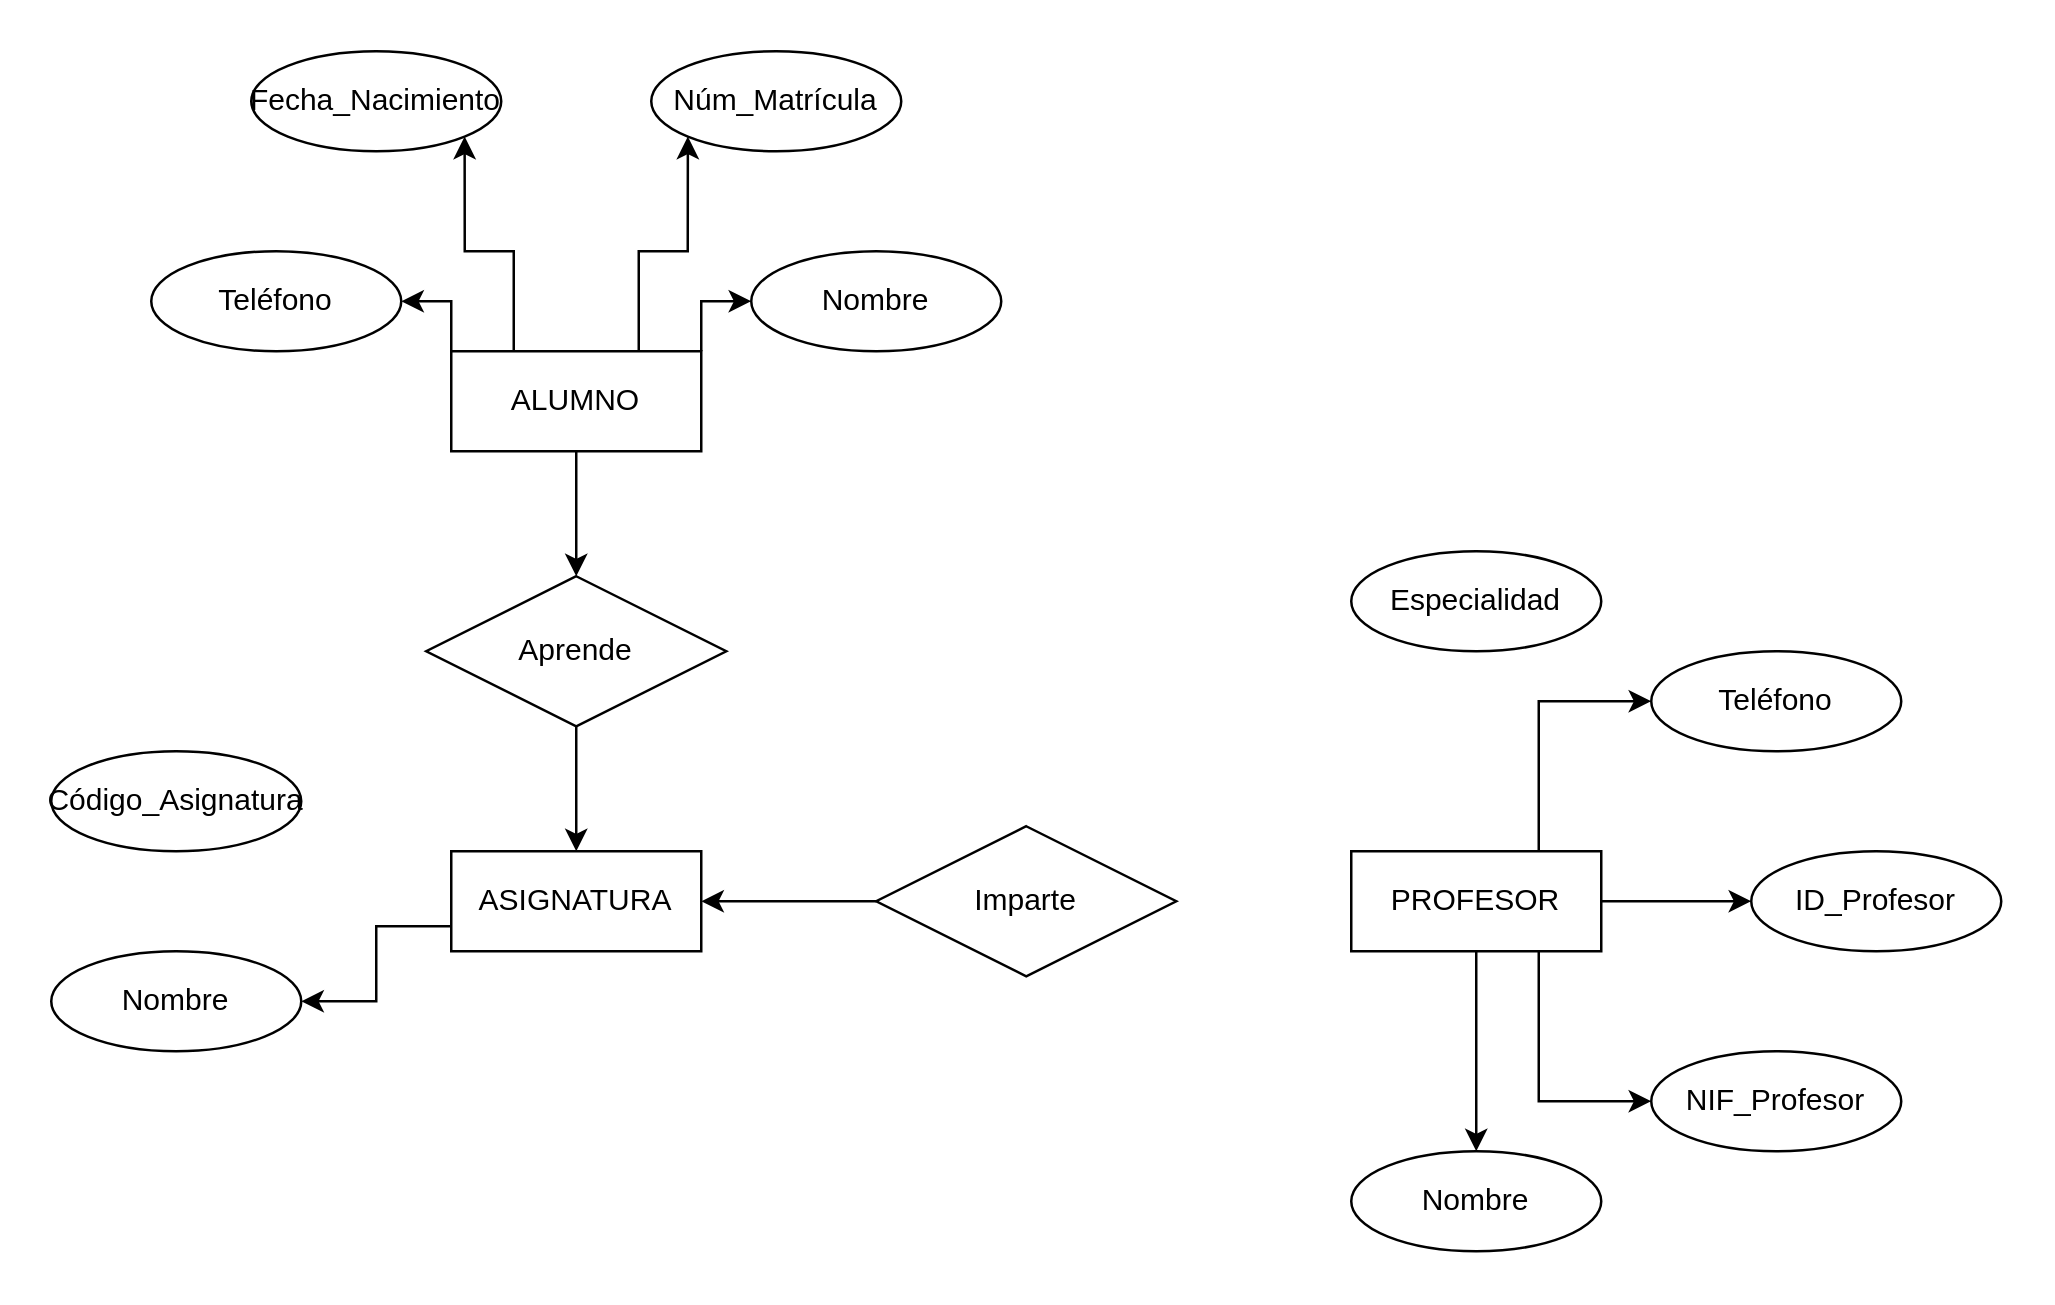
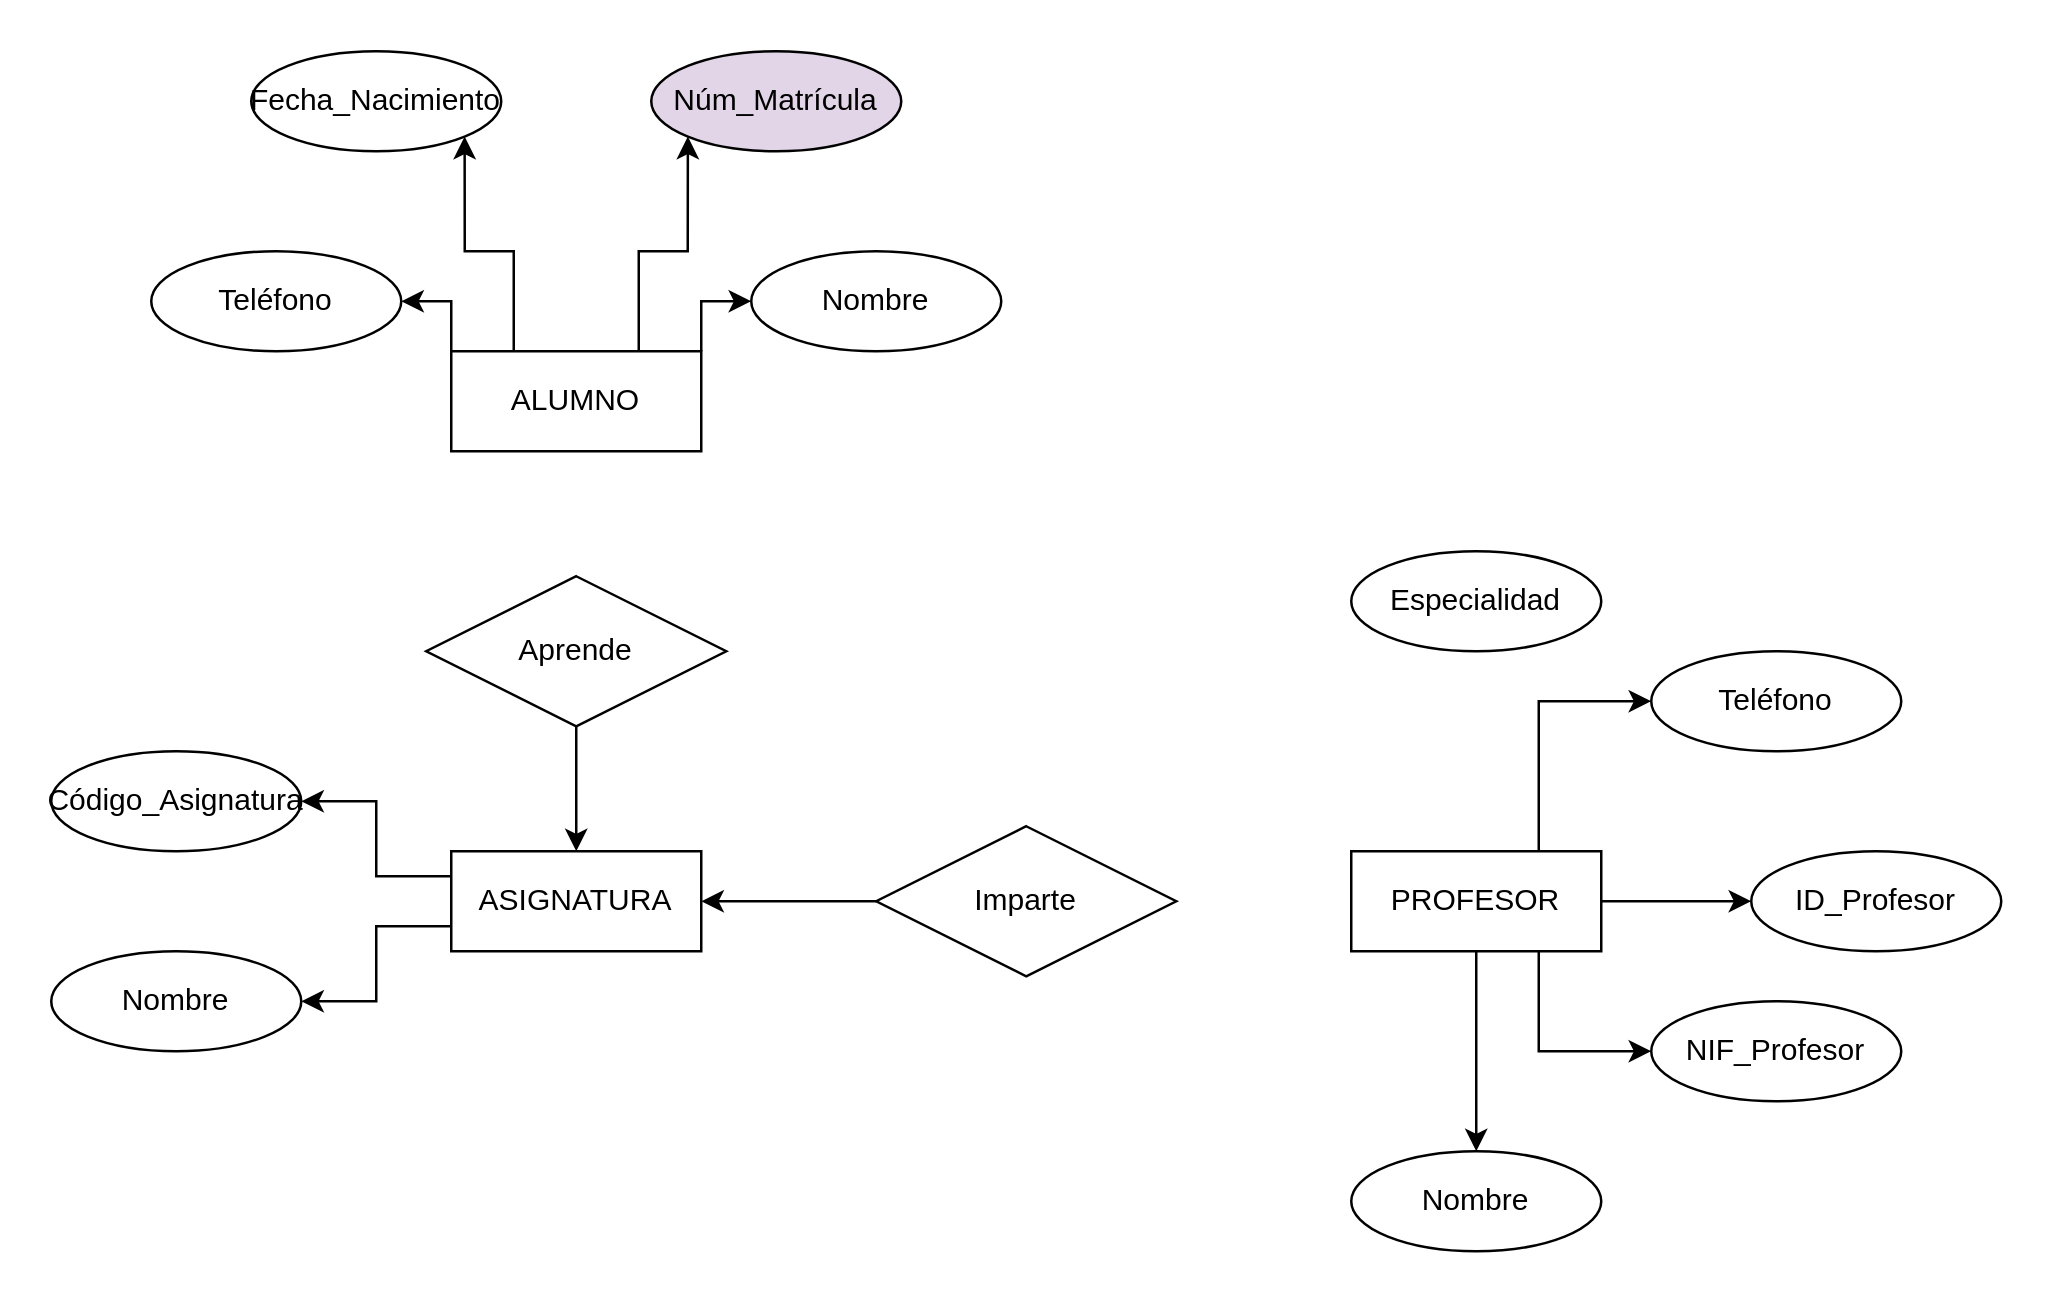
node "Núm_Matrícula": fillcolor #ffffff -> #e1d5e7
edge "ALUMNO" -> "Aprende": removed
edge "ASIGNATURA" -> "Código_Asignatura": added
node "NIF_Profesor": moved (1776, 1101) -> (1776, 1051)
